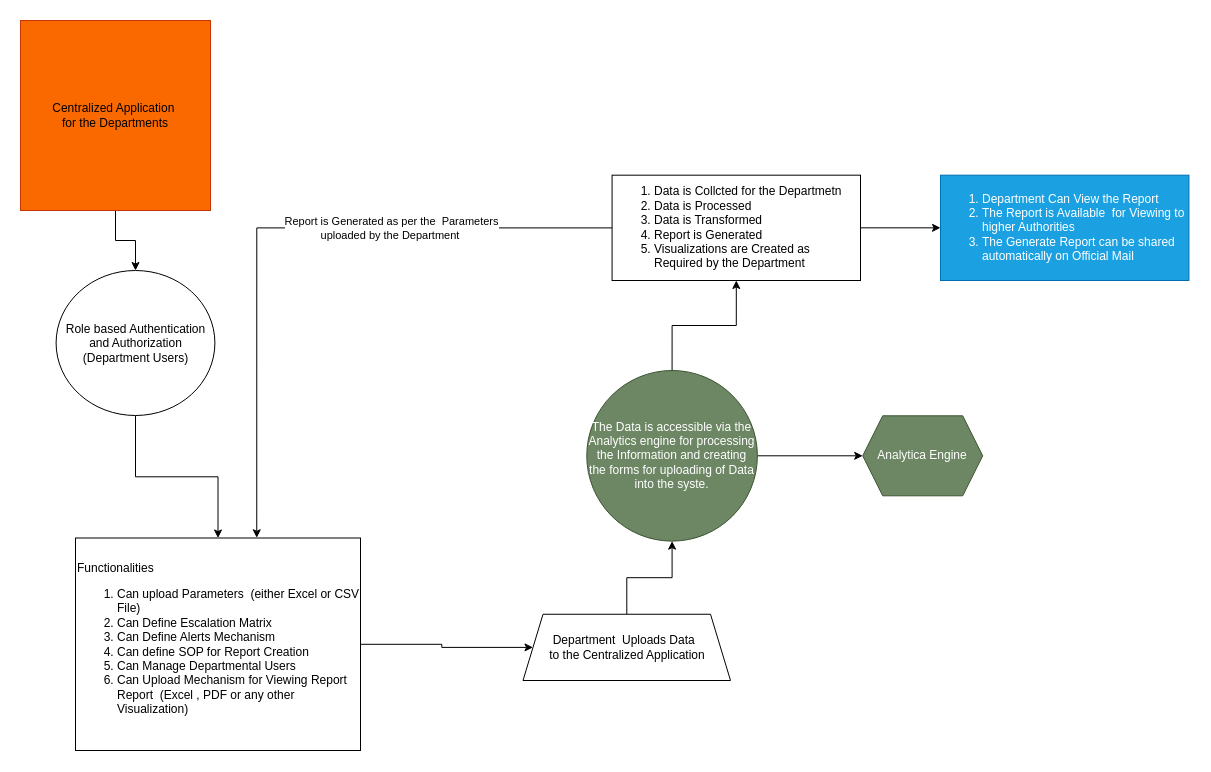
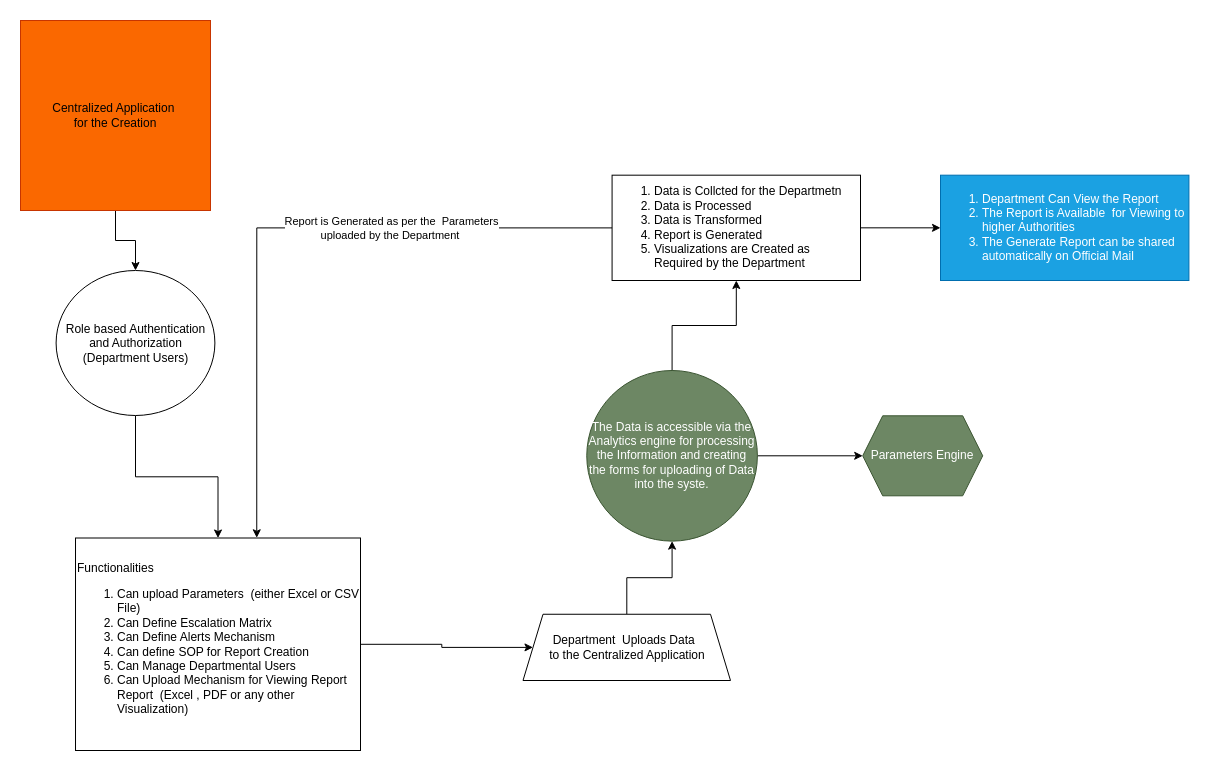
node "Centralized Application for the Departments": label "Centralized Application for the Departments" -> "Centralized Application for the Creation"
node "Analytica Engine": label "Analytica Engine" -> "Parameters Engine"
